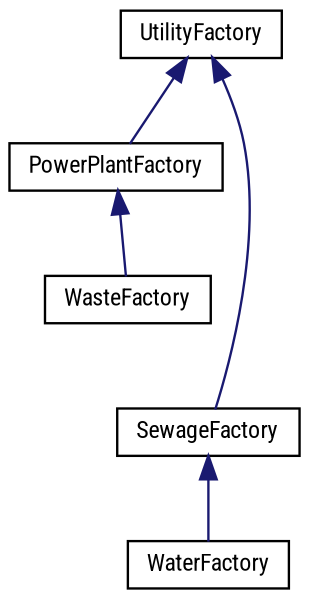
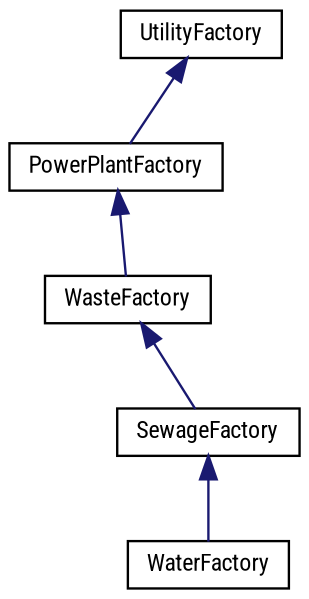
edge "SewageFactory" -> "UtilityFactory": now "SewageFactory" -> "WasteFactory"
